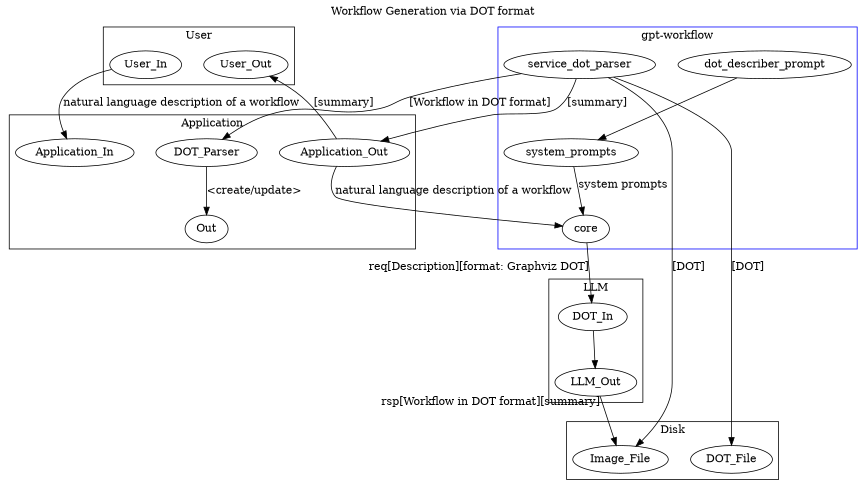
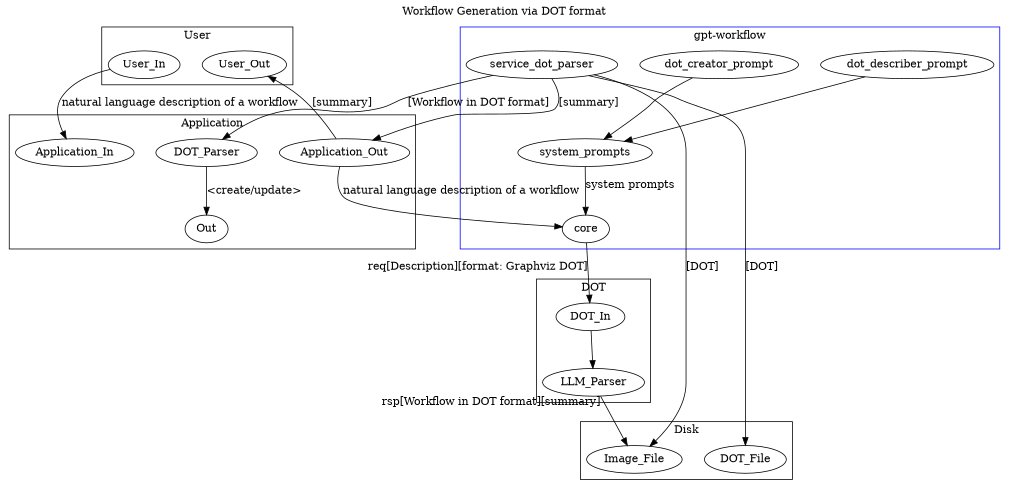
node "dot_creator_prompt": added
cluster "LLM": label "LLM" -> "DOT"
node "LLM_Out": label "LLM_Out" -> "LLM_Parser"
